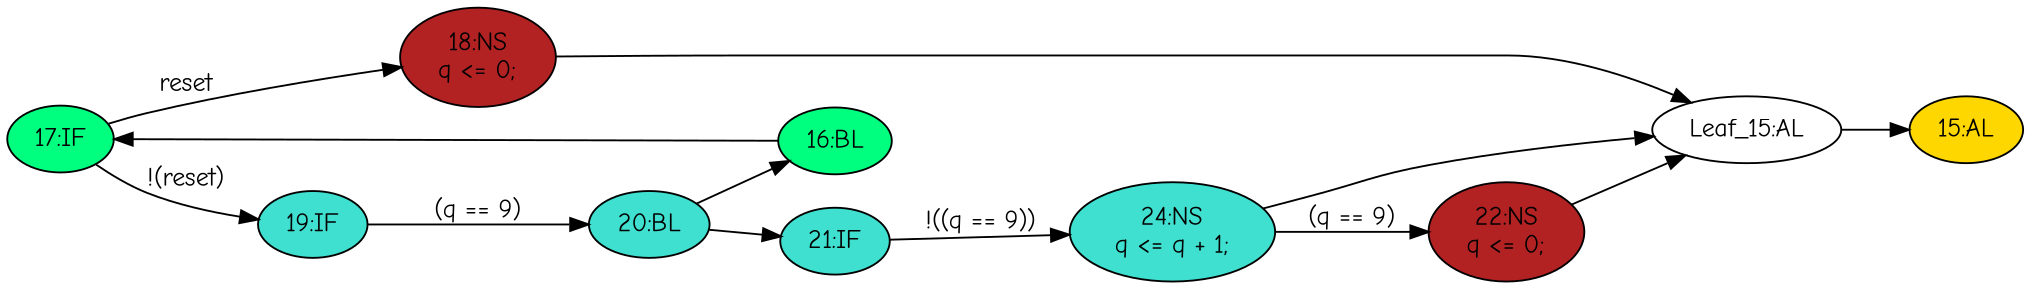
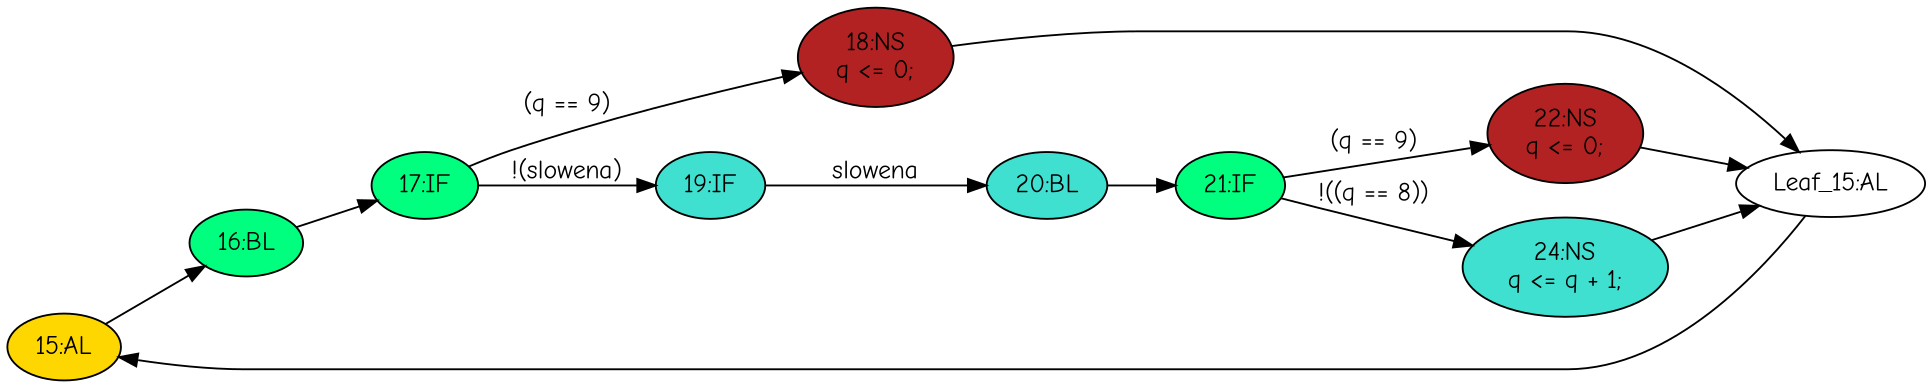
edge "17:IF" -> "18:NS q <= 0;": label "reset" -> "(q == 9)"
edge "17:IF" -> "19:IF": label "!(reset)" -> "!(slowena)"
edge "20:BL" -> "16:BL": now "15:AL" -> "16:BL"
edge "19:IF" -> "20:BL": label "(q == 9)" -> "slowena"
edge "21:IF" -> "24:NS q <= q + 1;": label "!((q == 9))" -> "!((q == 8))"
edge "24:NS q <= q + 1;" -> "22:NS q <= 0;": now "21:IF" -> "22:NS q <= 0;"
node "21:IF": fillcolor turquoise -> springgreen
